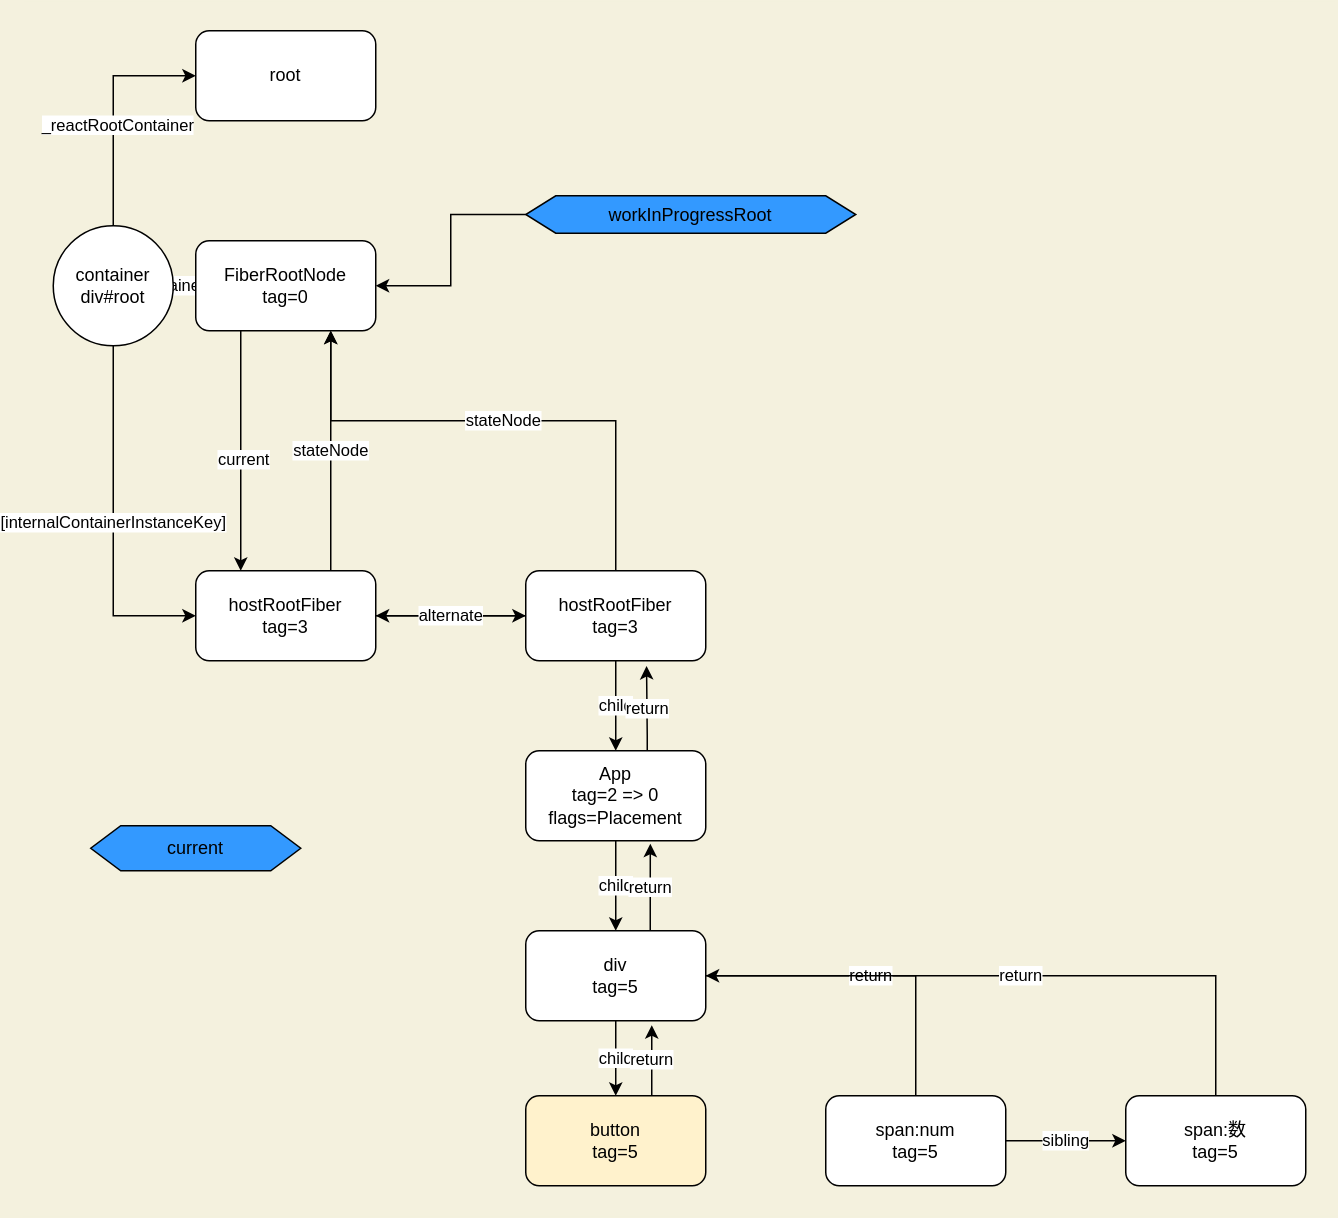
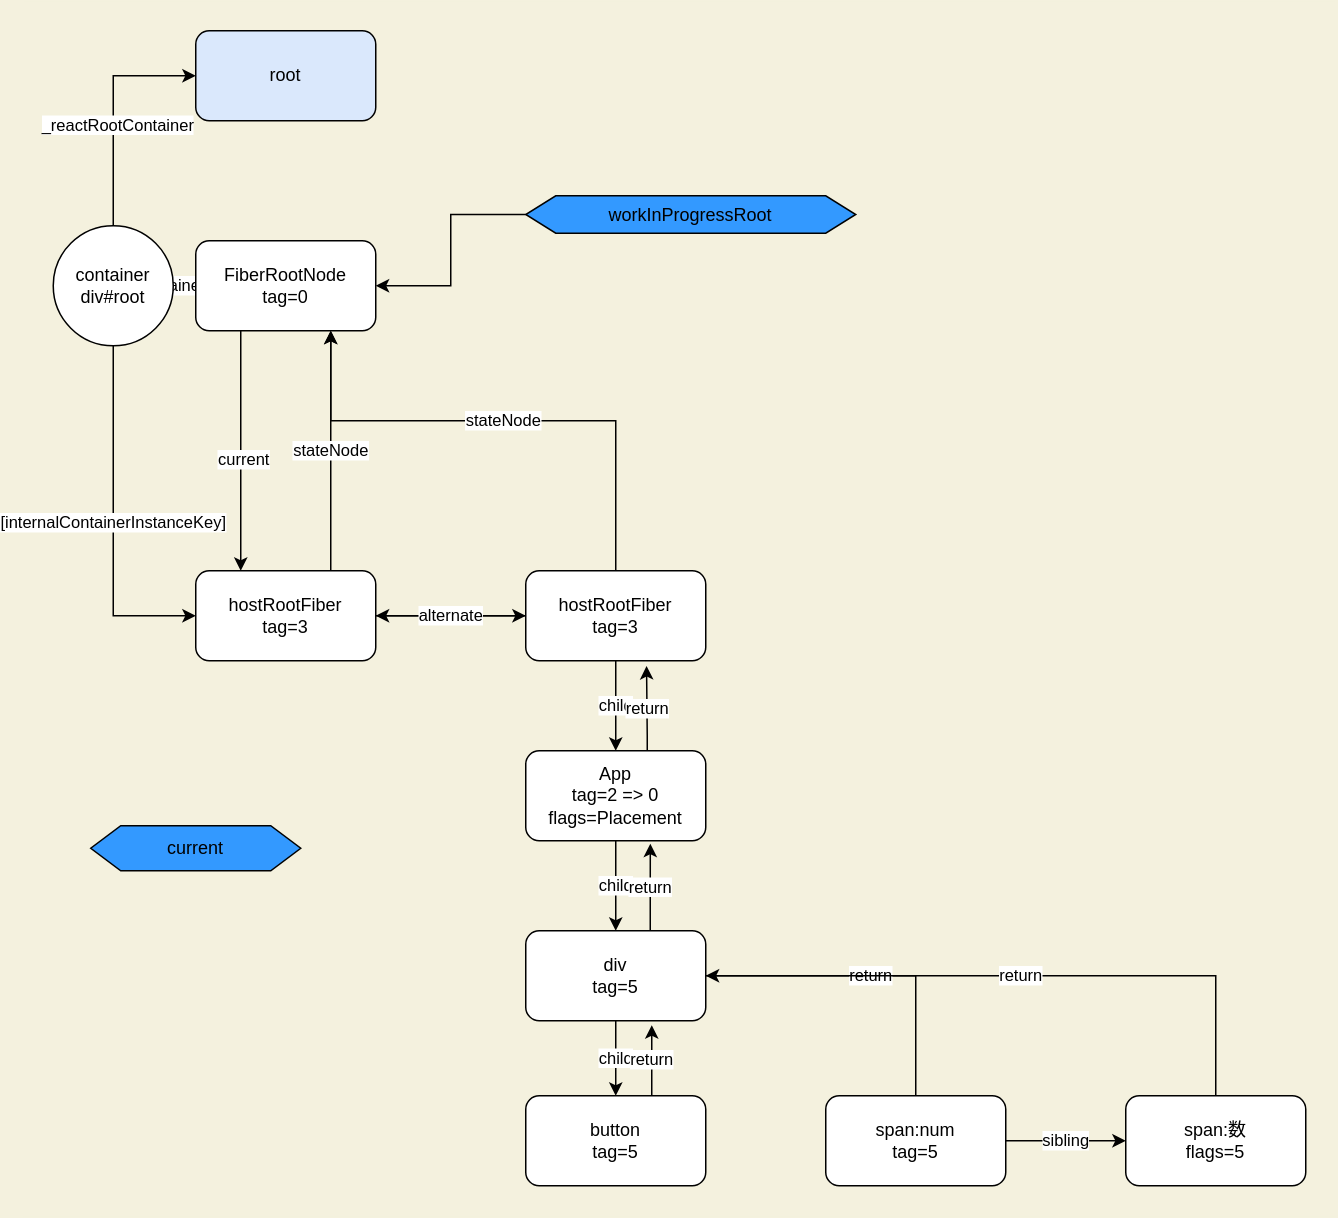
node "root": fillcolor #ffffff -> #dae8fc
node "button tag=5": fillcolor #fff2cc -> #ffffff
node "span:数 tag=5": label "span:数 tag=5" -> "span:数 flags=5"
